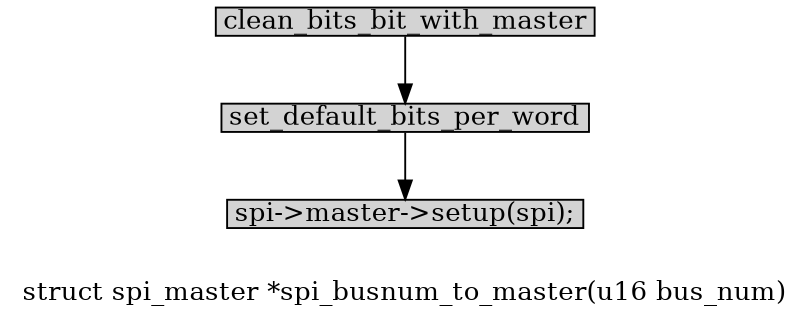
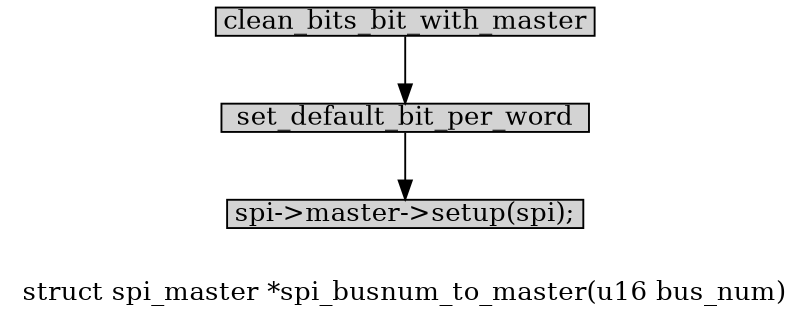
node "set_default_bits_per_word": label "set_default_bits_per_word" -> "set_default_bit_per_word"
